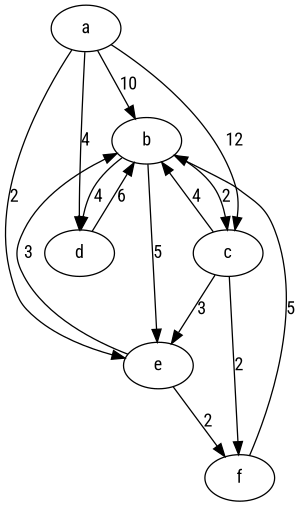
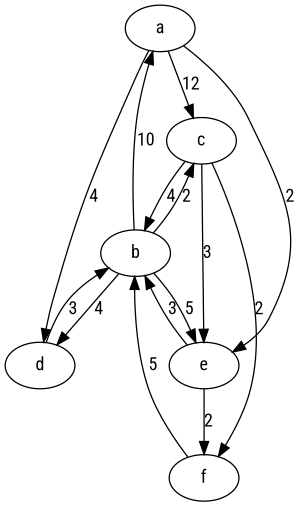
edge "a" -> "b": reversed
edge "d" -> "b": label "6" -> "3"
